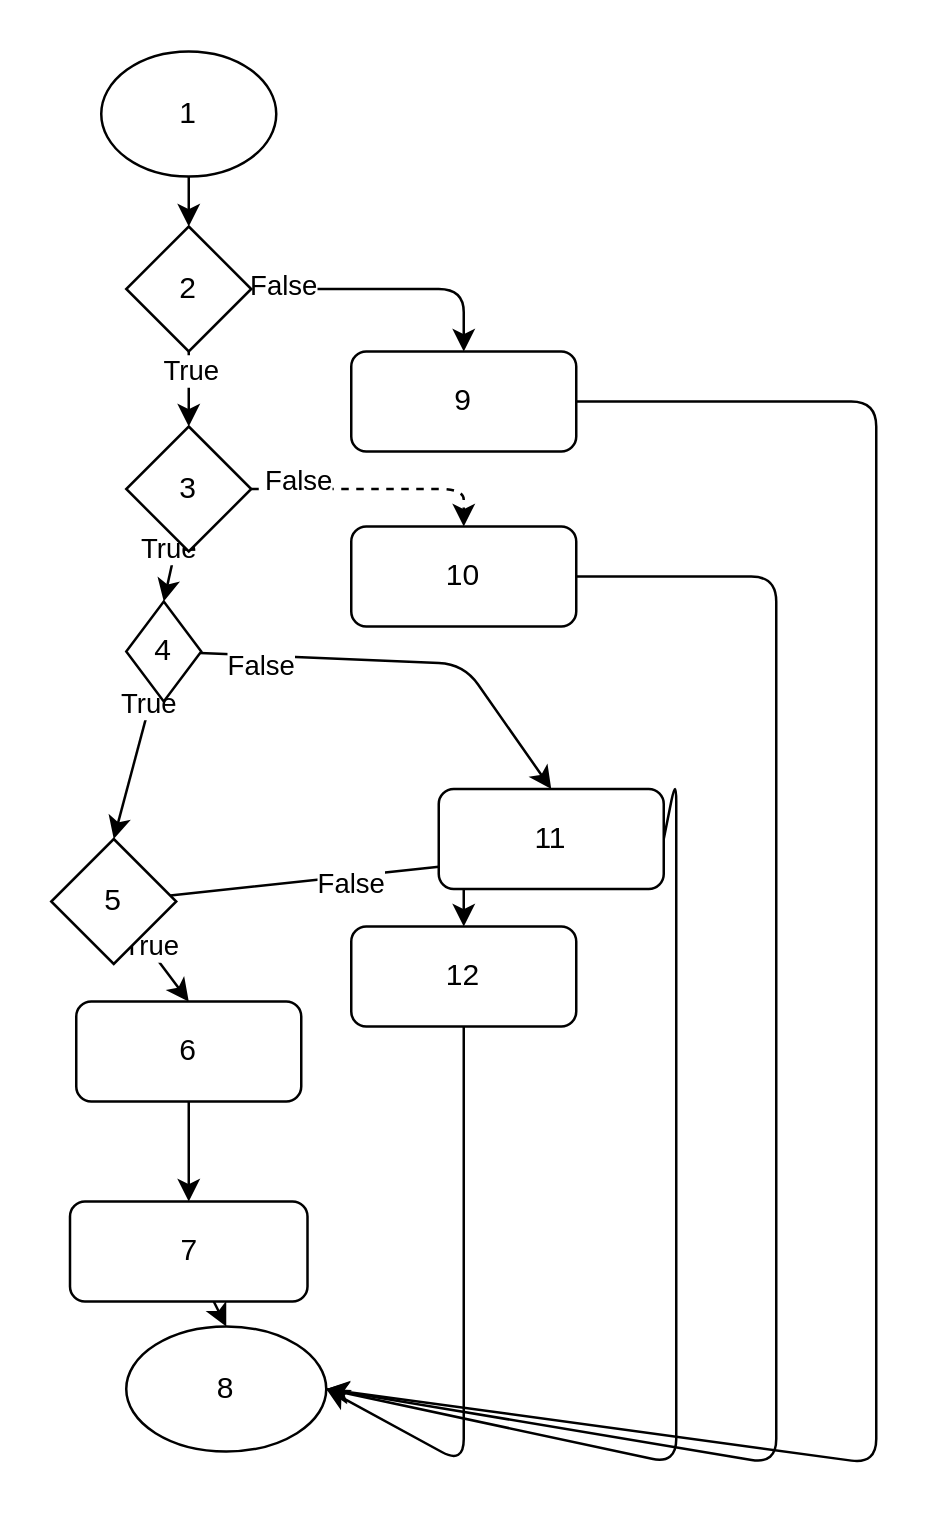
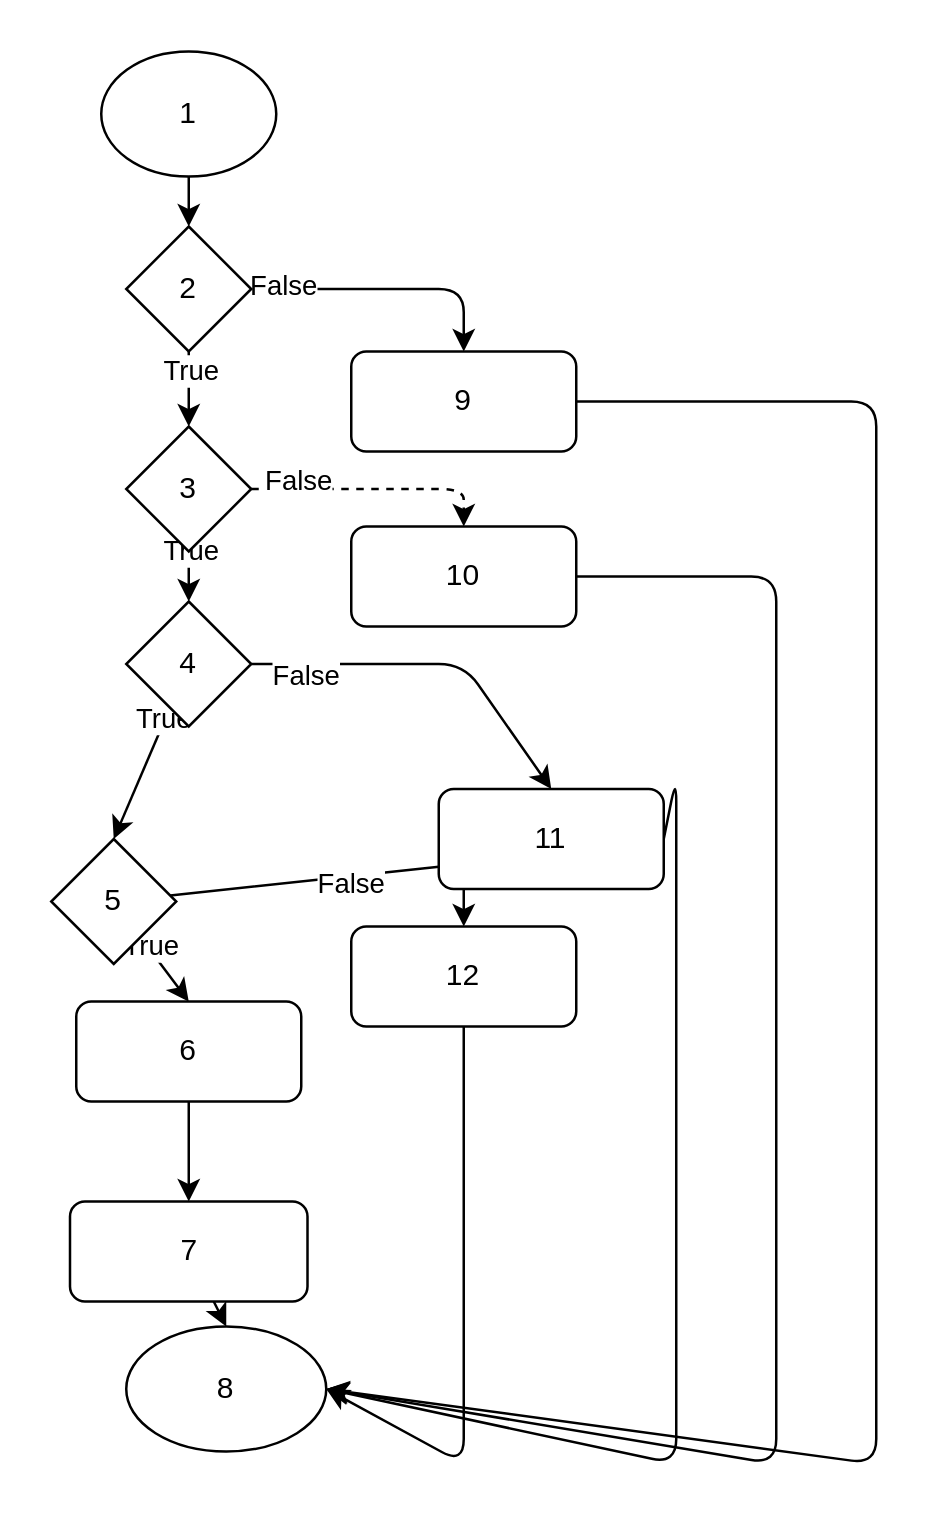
node "4": size 75x100 -> 125x125
edge "11" -- "8": arrowhead none -> classic
